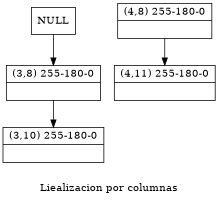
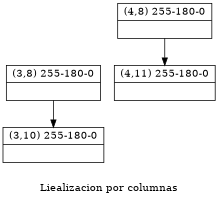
node "NULL": removed
